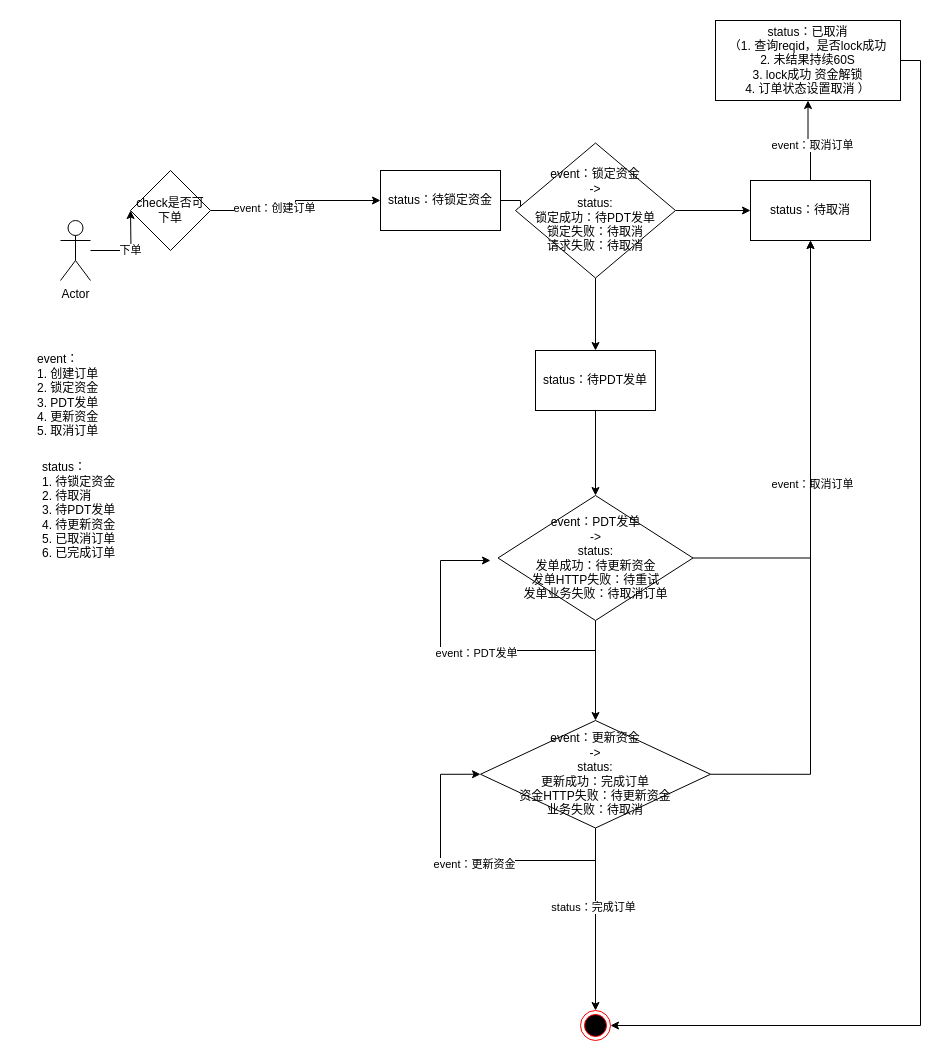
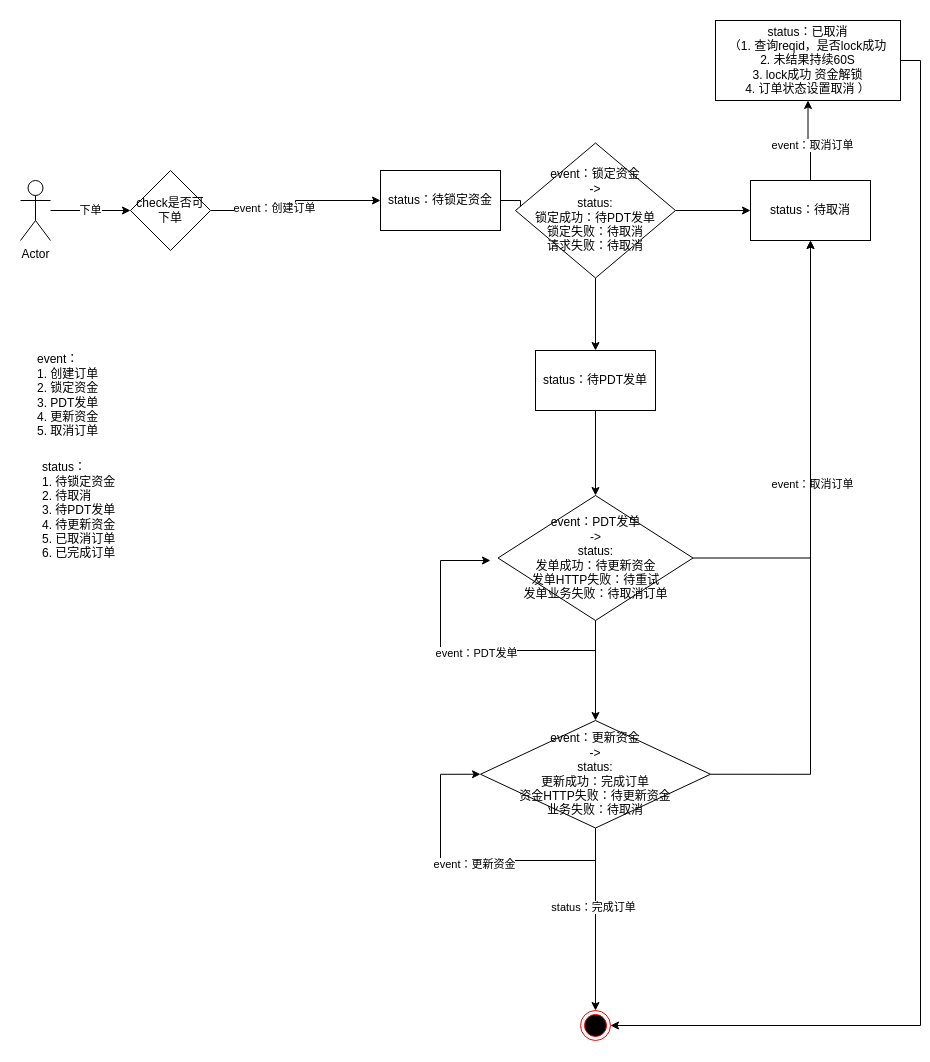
node "Actor": moved (76, 251) -> (36, 211)
